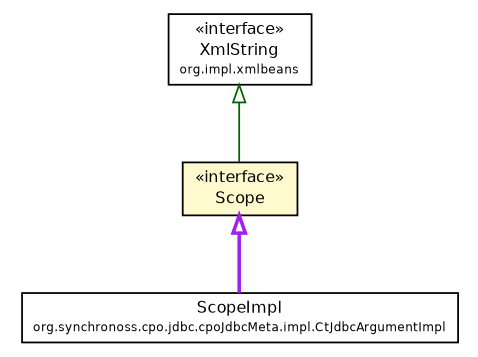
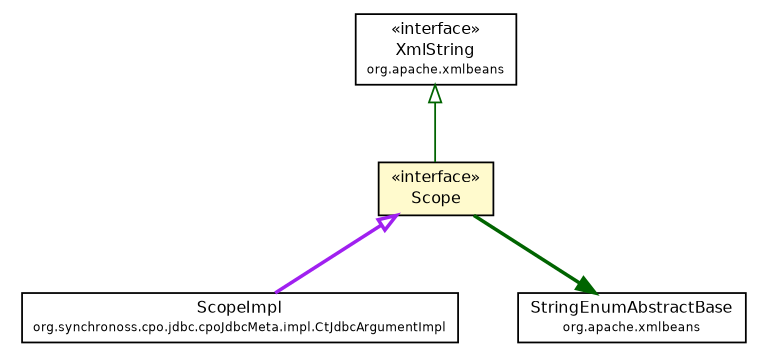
node "XmlString": text "org.impl.xmlbeans" -> "org.apache.xmlbeans"
node "StringEnumAbstractBase": added
